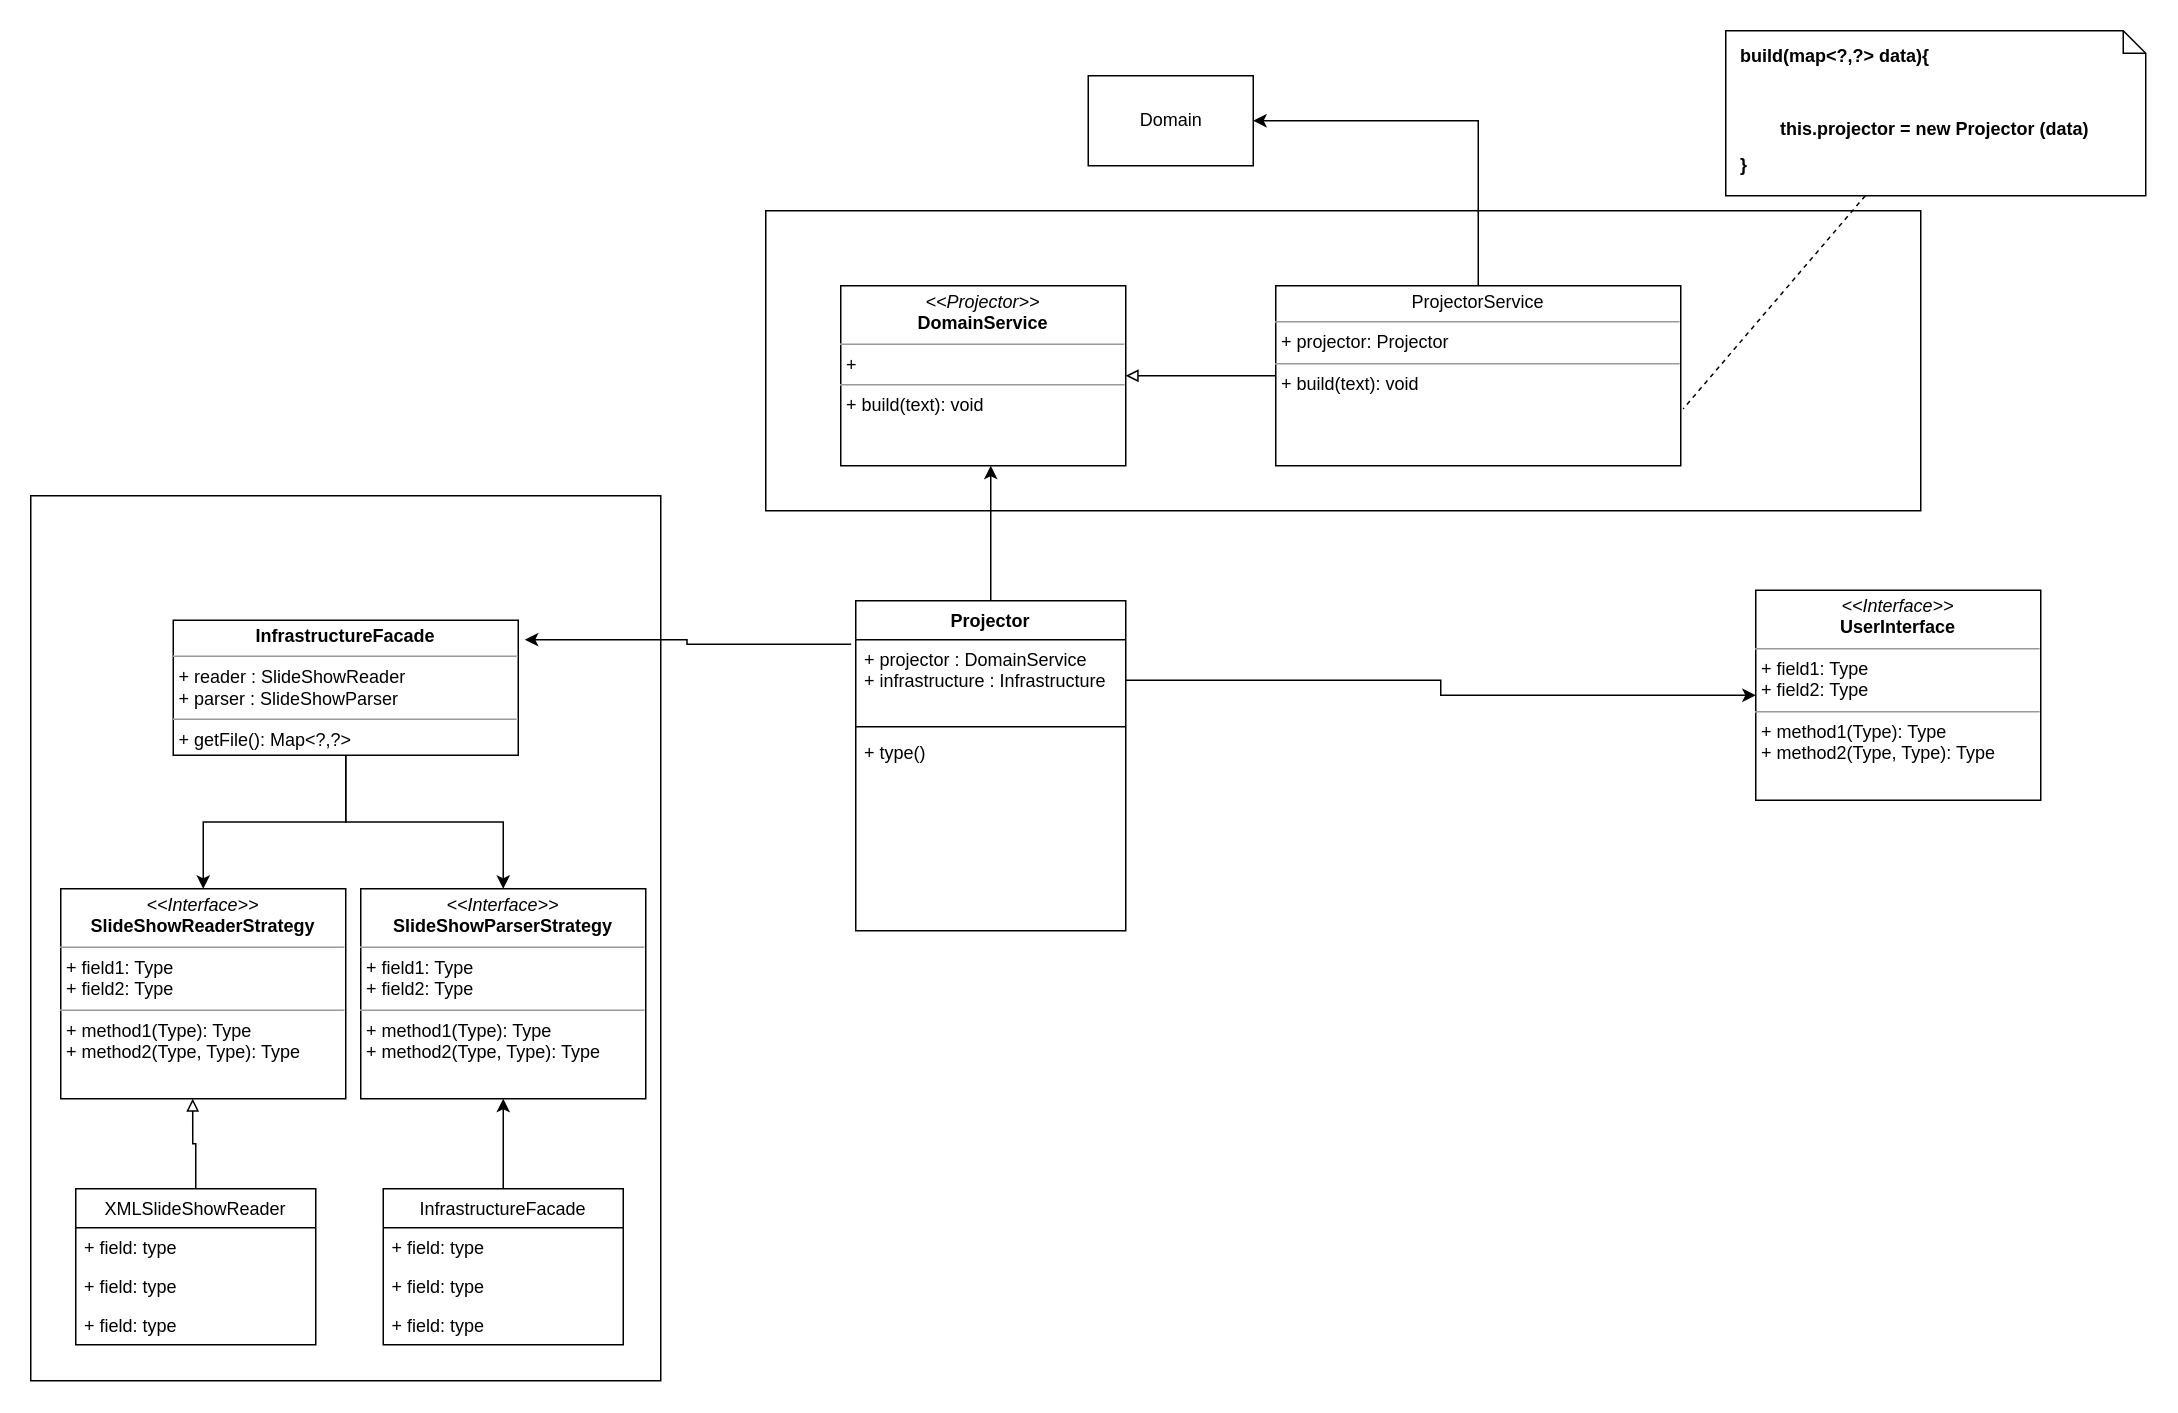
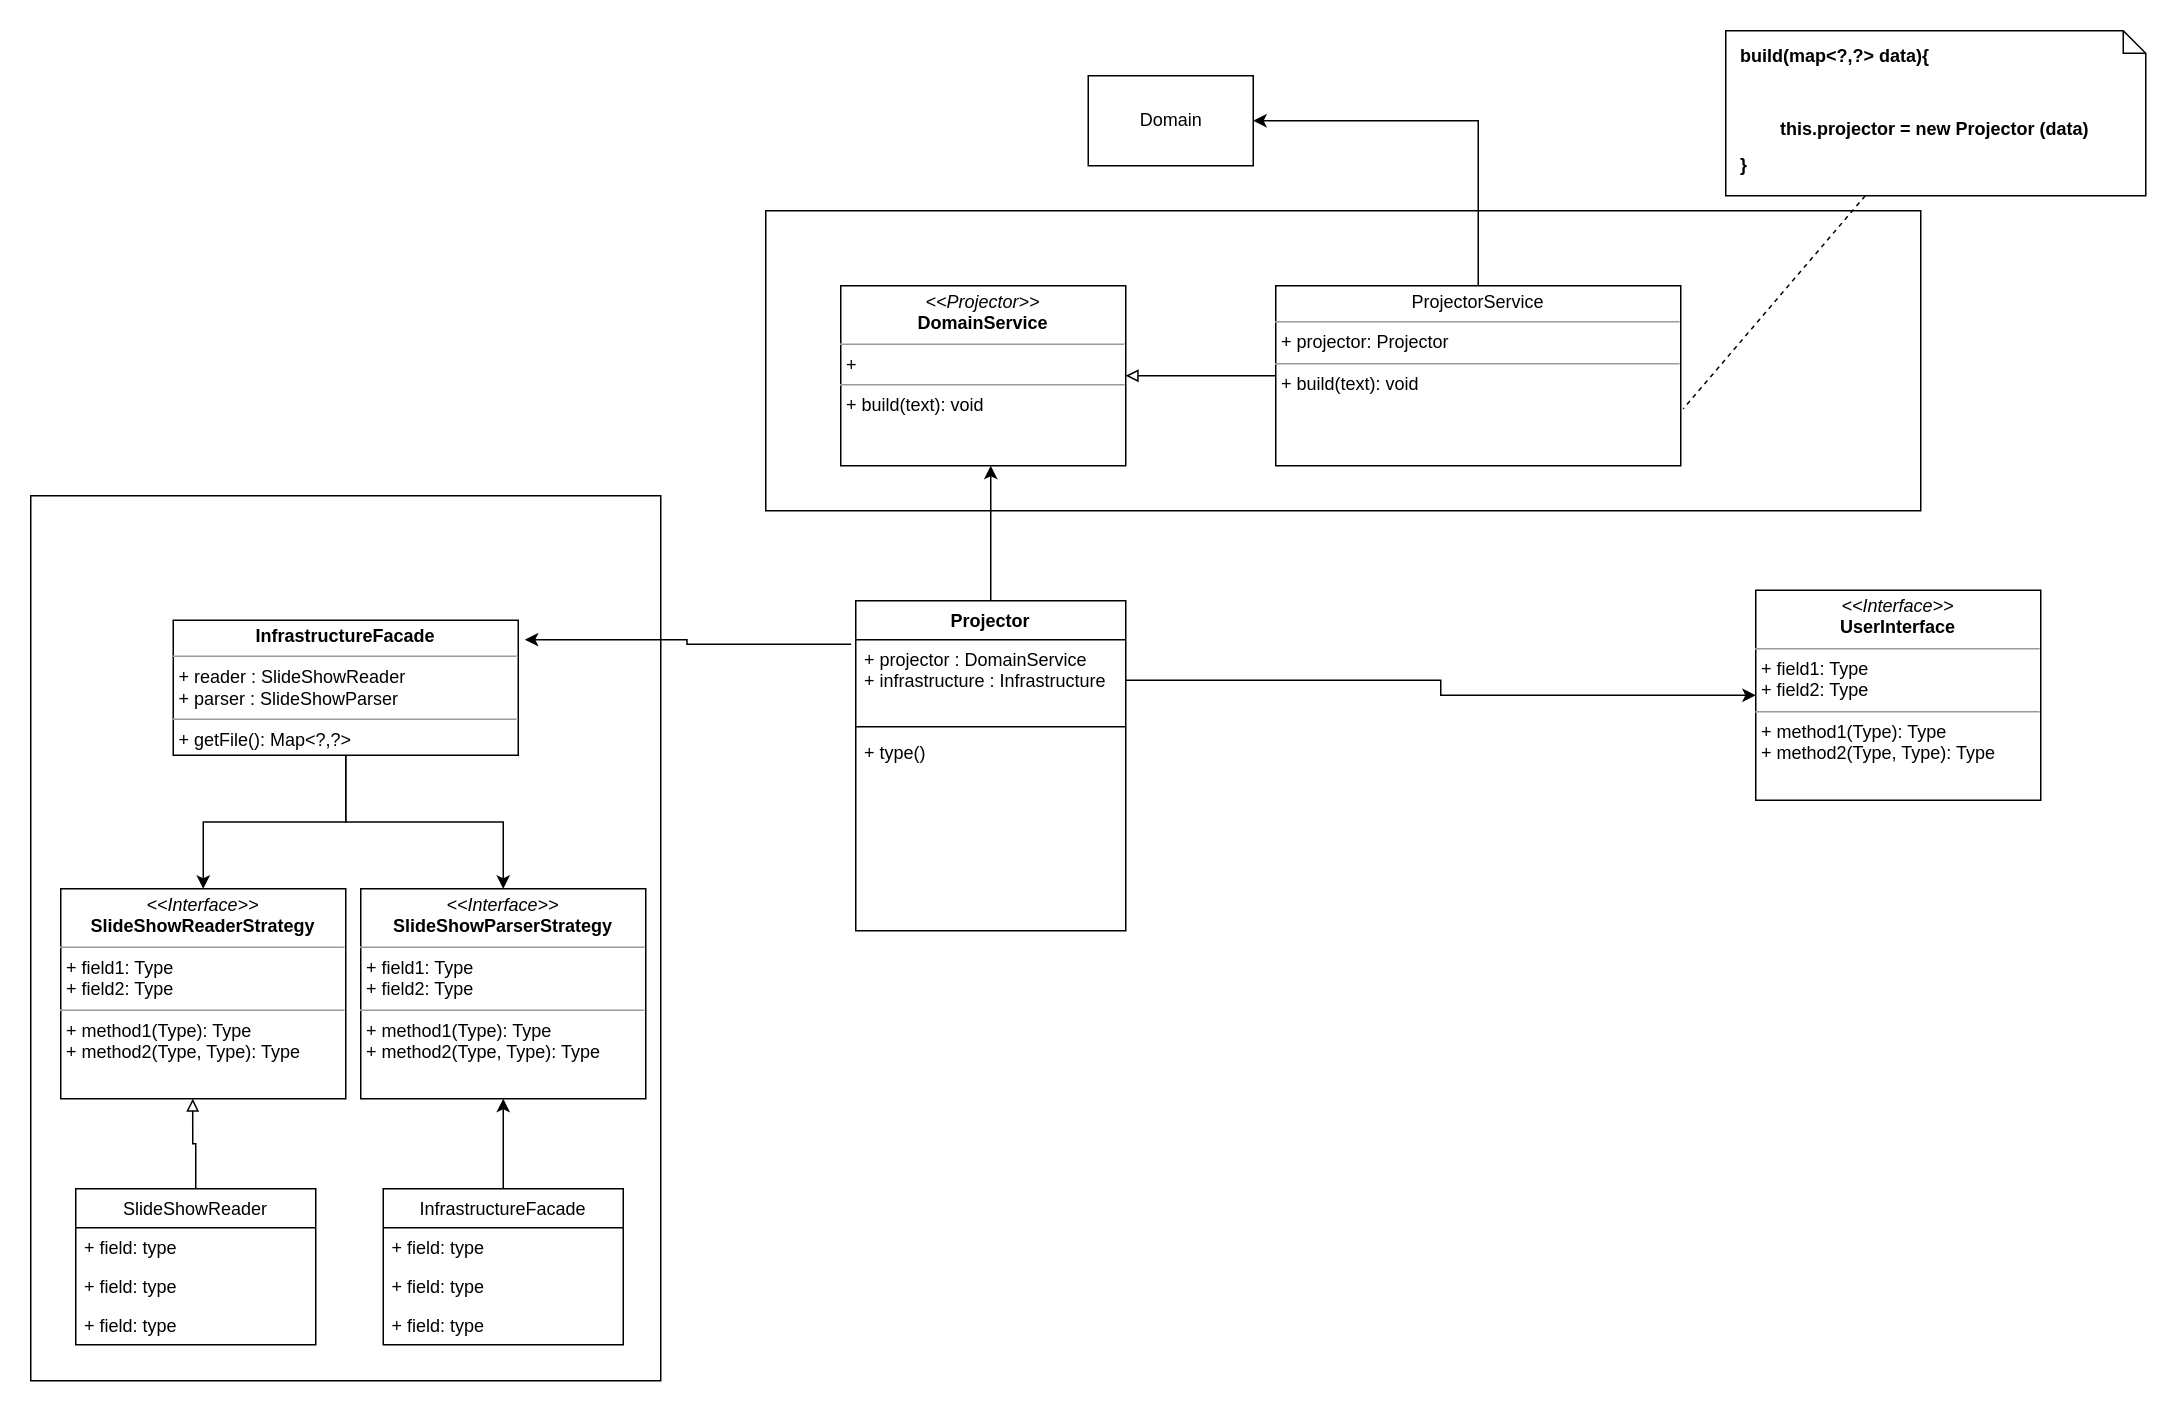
node "XMLSlideShowReader": label "XMLSlideShowReader" -> "SlideShowReader"
